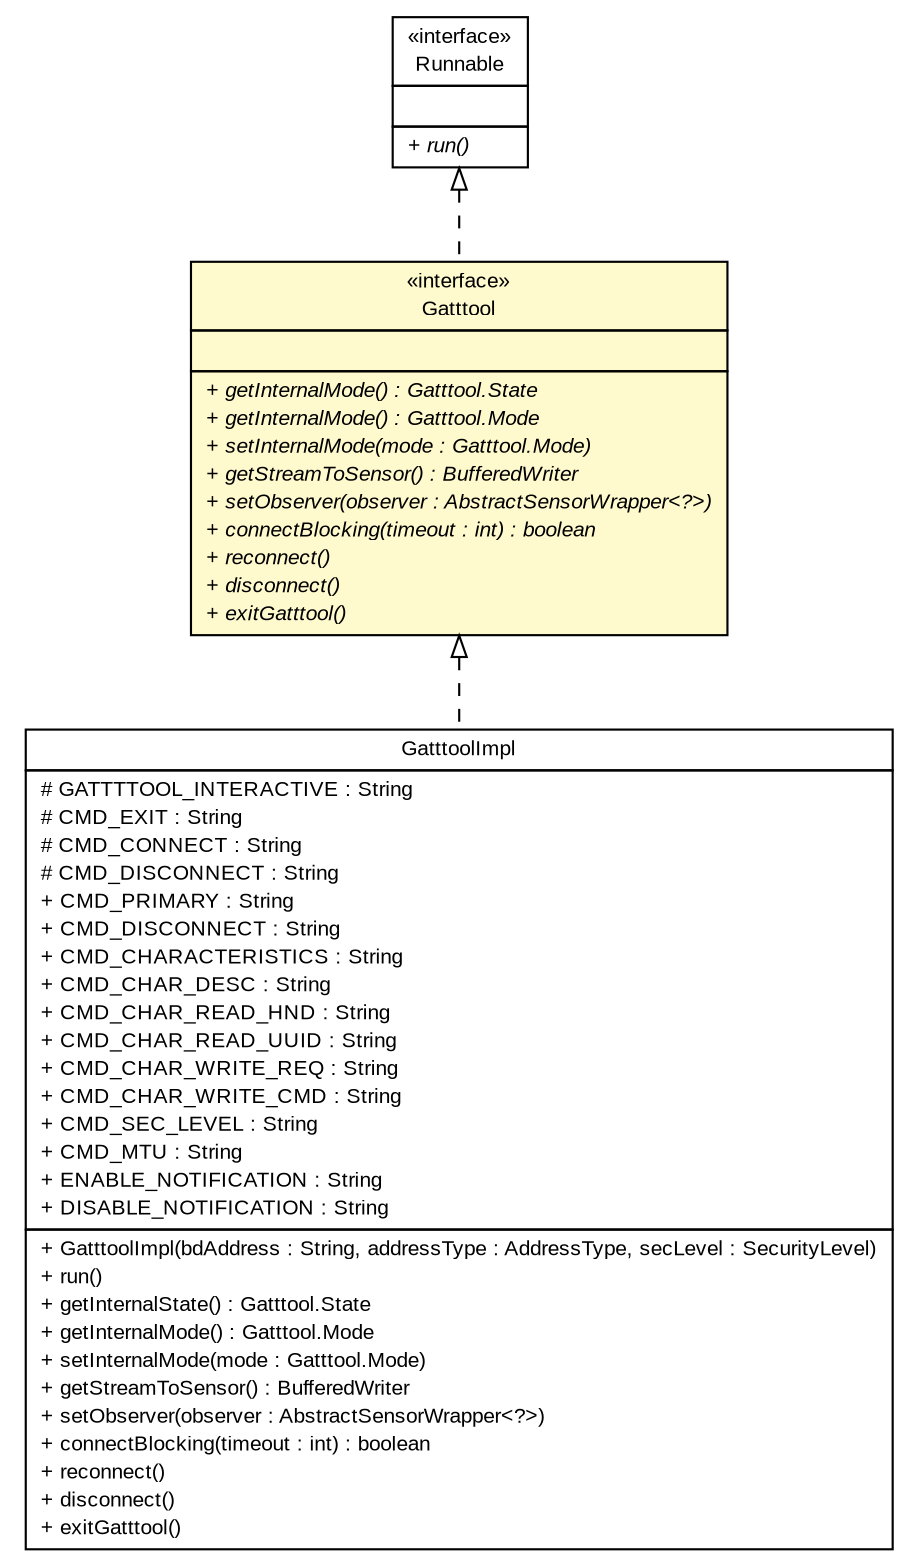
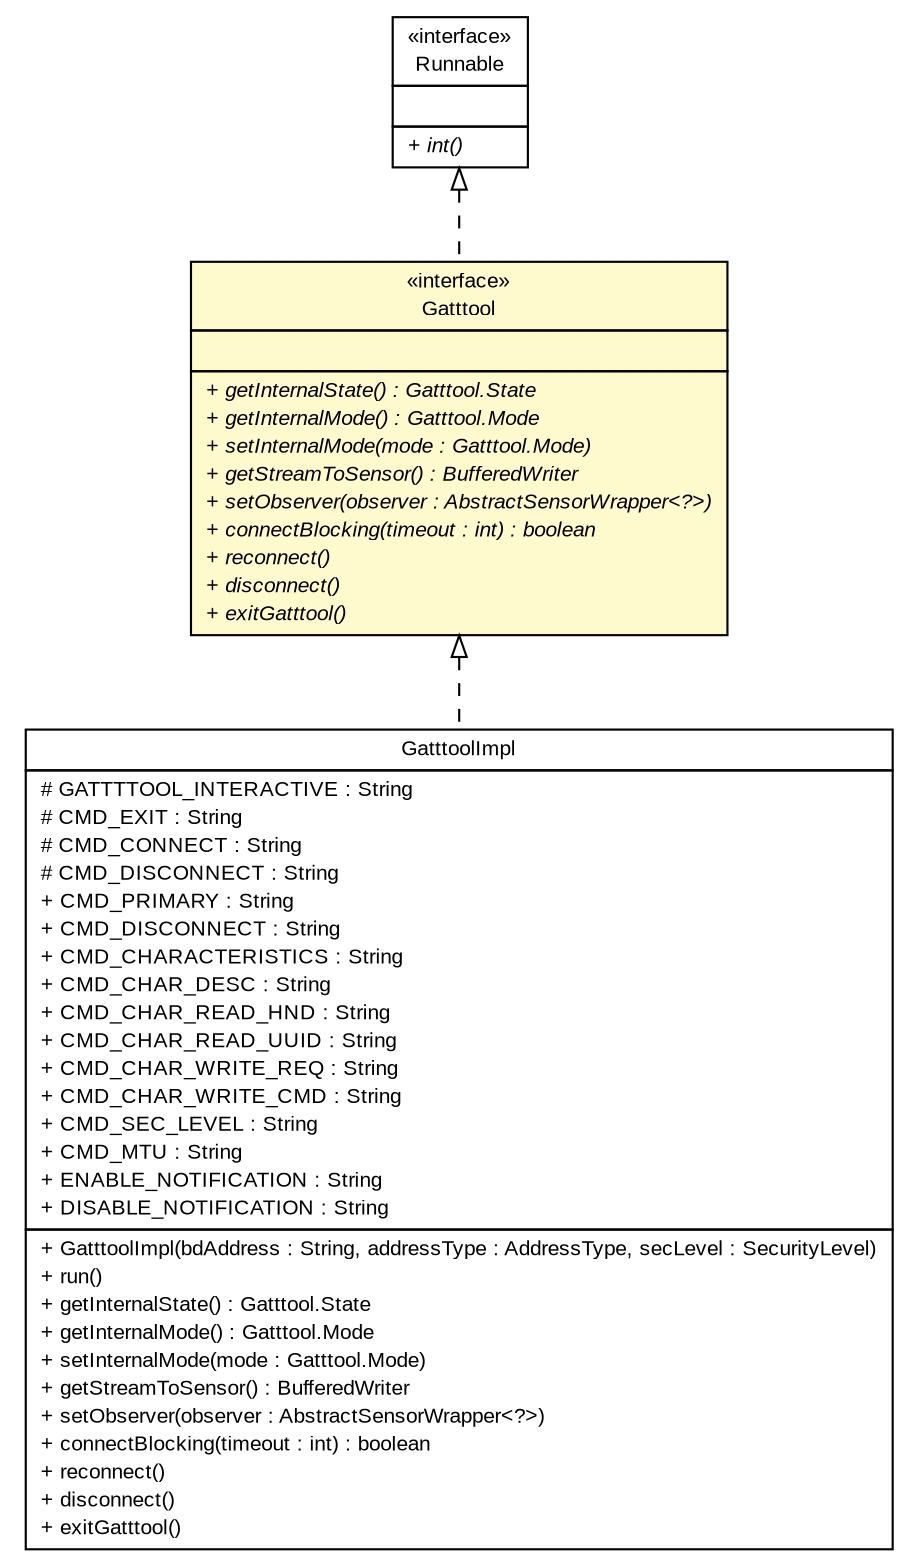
node "Runnable": text "+ run()" -> "+ int()"
node "Gatttool": text "+ getInternalMode() : Gatttool.State" -> "+ getInternalState() : Gatttool.State"
